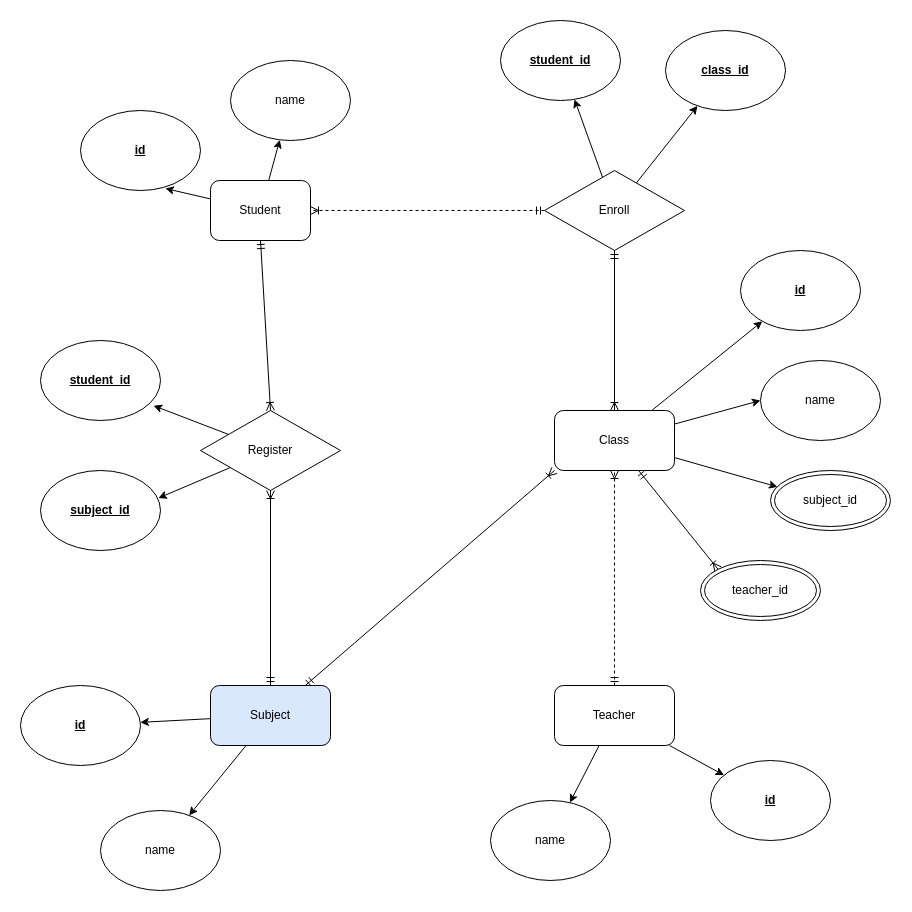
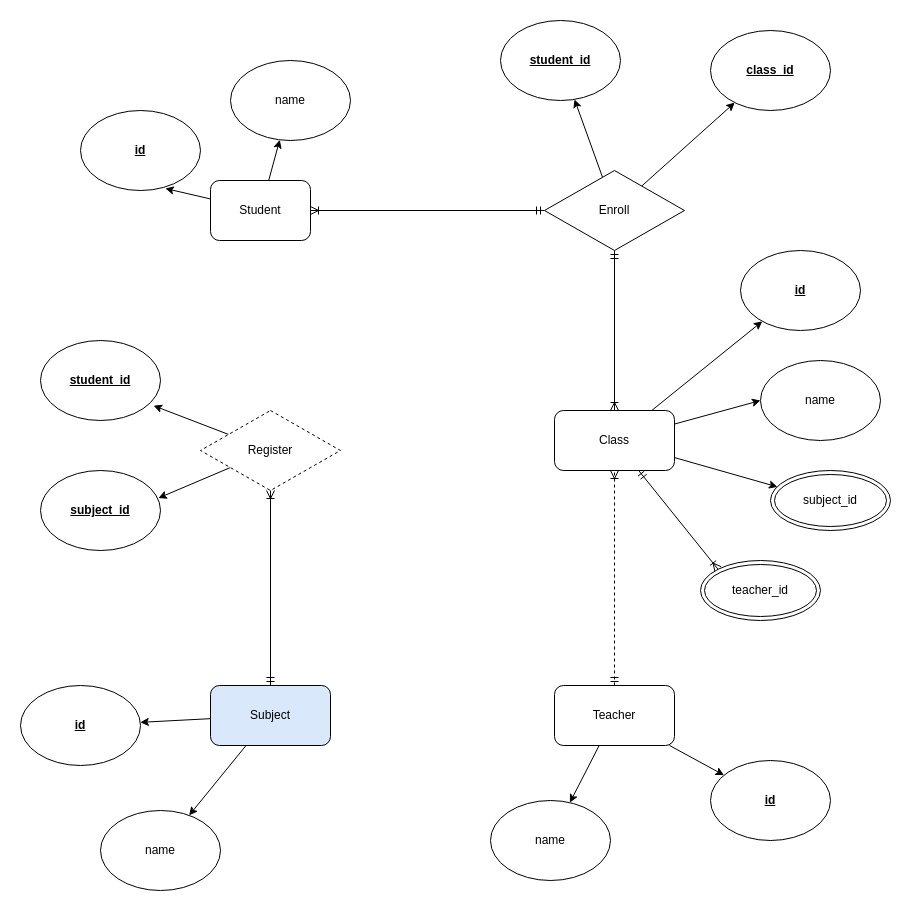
node "class_id": moved (726, 71) -> (771, 71)
edge "Student" -- "Enroll": style dashed -> solid
edge "Student" -- "Register": removed
node "Register": style solid -> dashed
edge "Class" -- "Subject": removed
